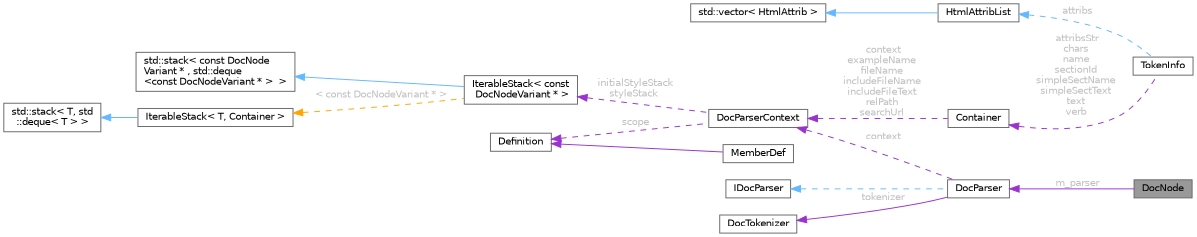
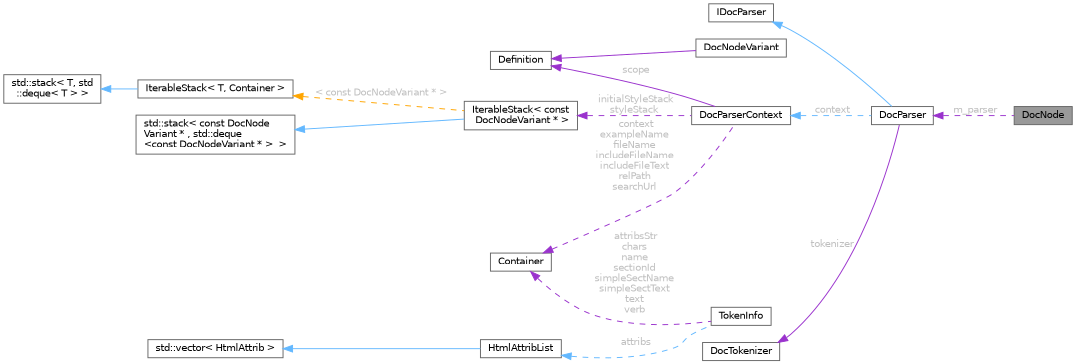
edge "Container" -> "DocParserContext": reversed
edge "DocParserContext" -> "Definition": style dashed -> solid
edge "DocParser" -> "DocParserContext": color darkorchid3 -> steelblue1
node "MemberDef": label "MemberDef" -> "DocNodeVariant"
edge "DocParser" -> "IDocParser": style dashed -> solid
edge "DocNode" -> "DocParser": style solid -> dashed
